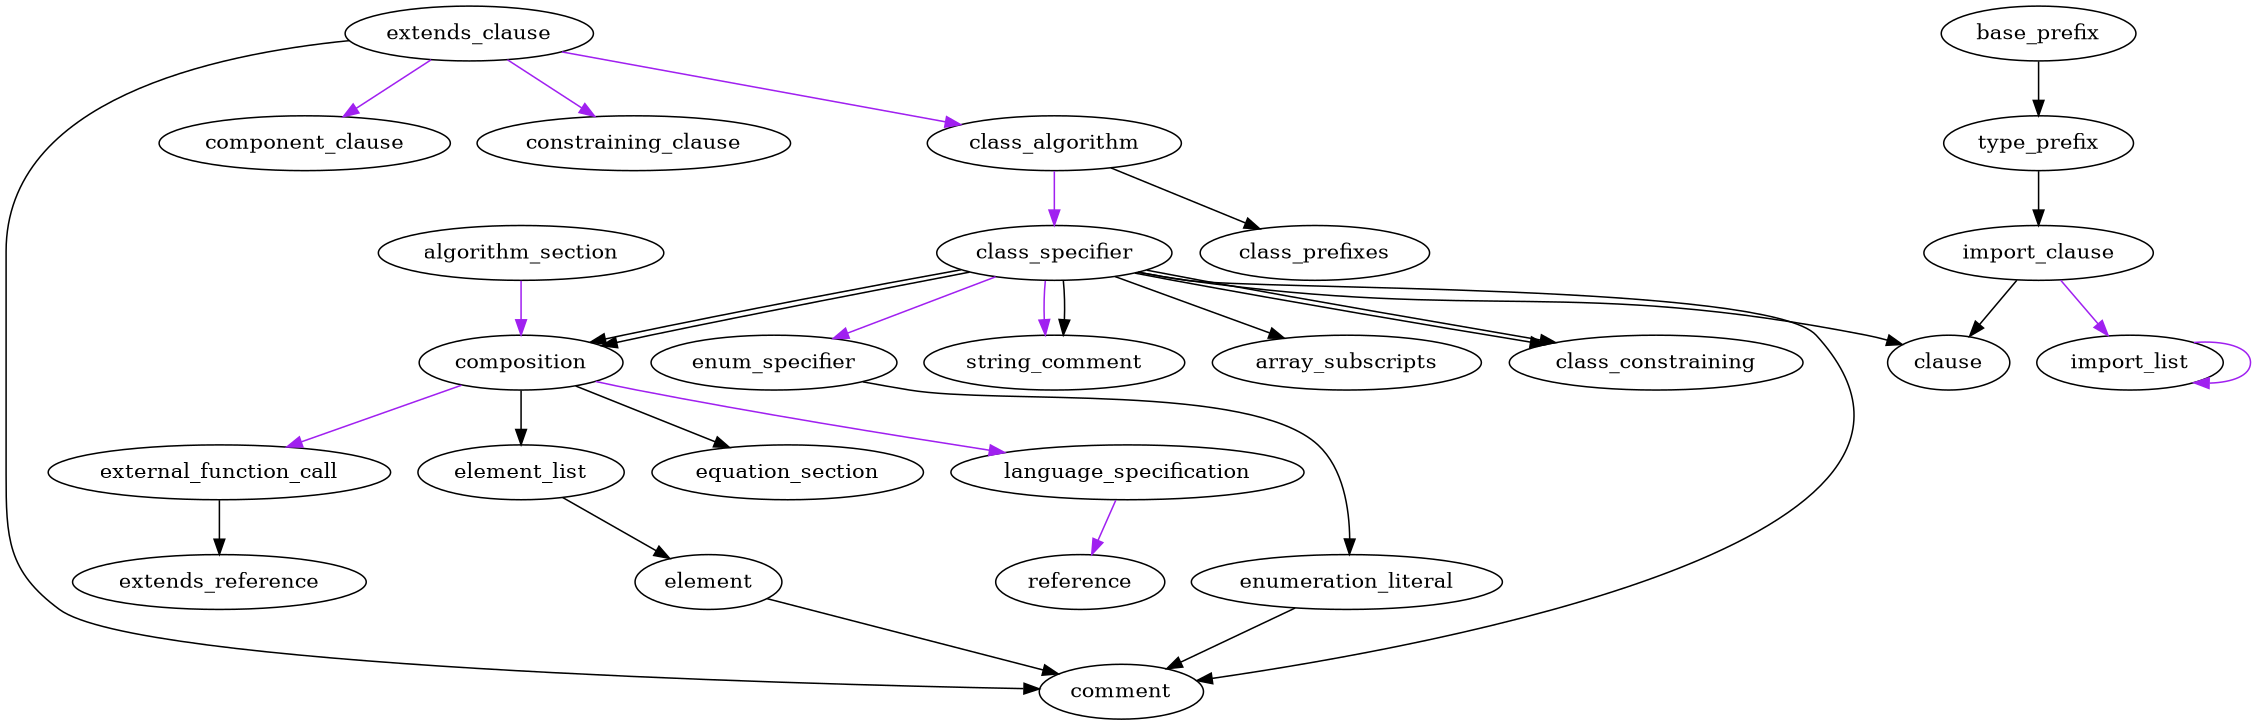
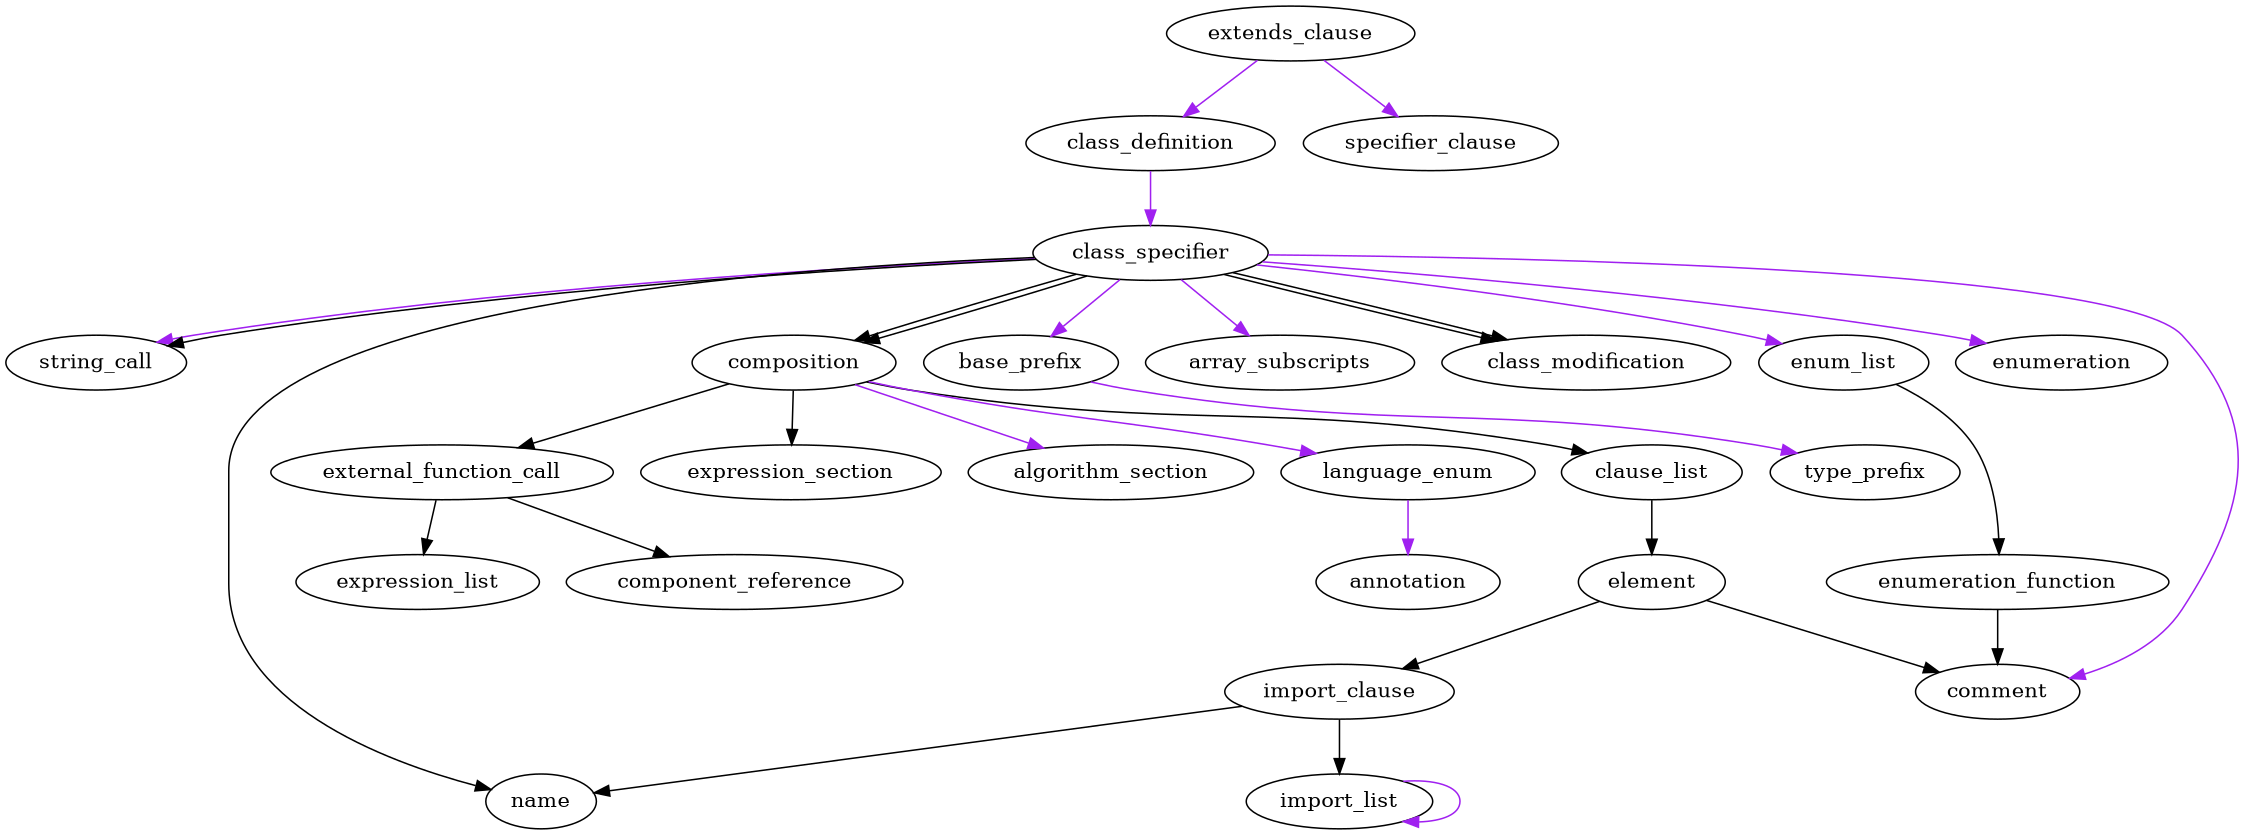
edge "base_prefix" -> "type_prefix": color black -> purple
node "component_clause": label "component_clause" -> "specifier_clause"
node "constraining_clause": removed
node "class_algorithm": label "class_algorithm" -> "class_definition"
edge "type_prefix" -> "import_clause": now "element" -> "import_clause"
node "class_prefixes": removed
edge "algorithm_section" -> "composition": reversed
edge "import_clause" -> "import_list": color purple -> black
edge "class_specifier" -> "base_prefix": added
edge "class_specifier" -> "array_subscripts": color black -> purple
node "enum_specifier": label "enum_specifier" -> "enum_list"
node "string_comment": label "string_comment" -> "string_call"
node "class_constraining": label "class_constraining" -> "class_modification"
node "clause": label "clause" -> "name"
node "enumeration": added
edge "class_specifier" -> "comment": color black -> purple
edge "composition" -> "external_function_call": color purple -> black
node "element_list": label "element_list" -> "clause_list"
node "equation_section": label "equation_section" -> "expression_section"
node "language_specification": label "language_specification" -> "language_enum"
node "extends_reference": label "extends_reference" -> "component_reference"
node "expression_list": added
node "reference": label "reference" -> "annotation"
node "enumeration_literal": label "enumeration_literal" -> "enumeration_function"
edge "extends_clause" -> "comment": removed
